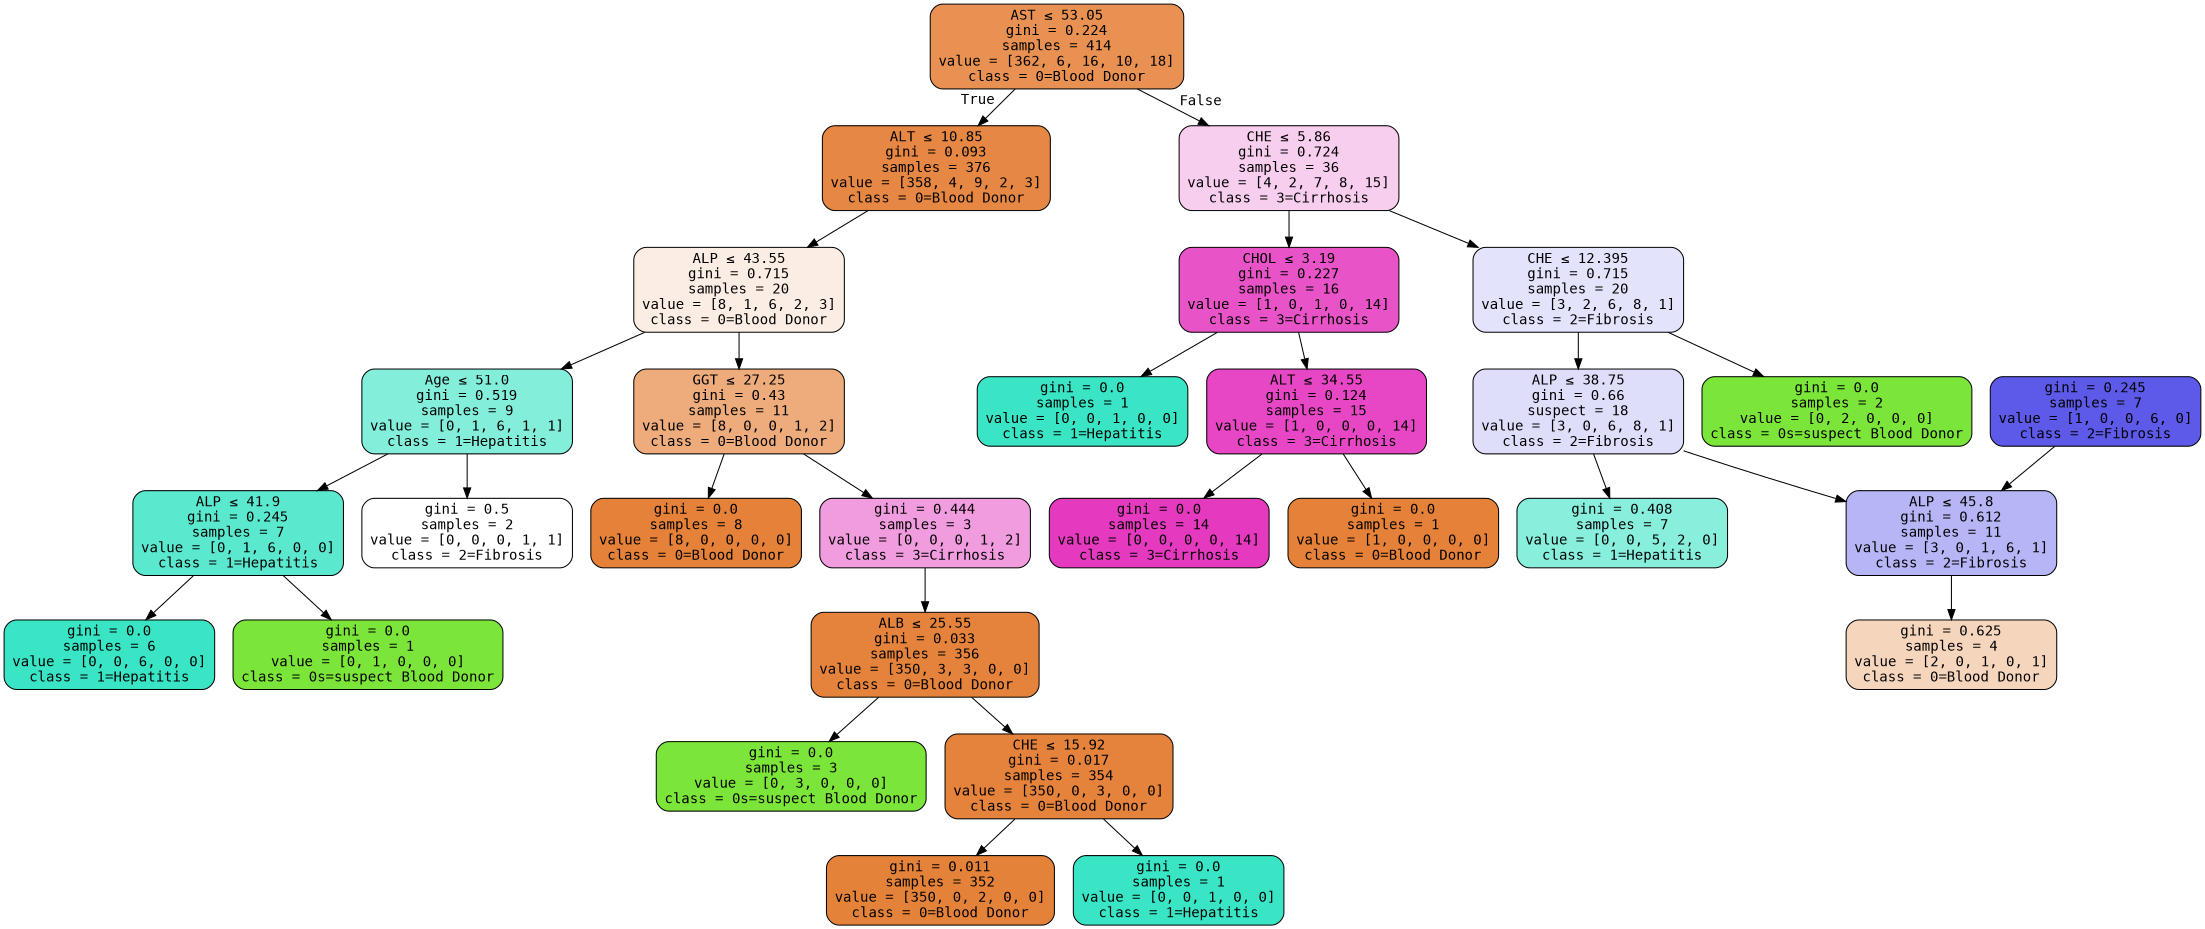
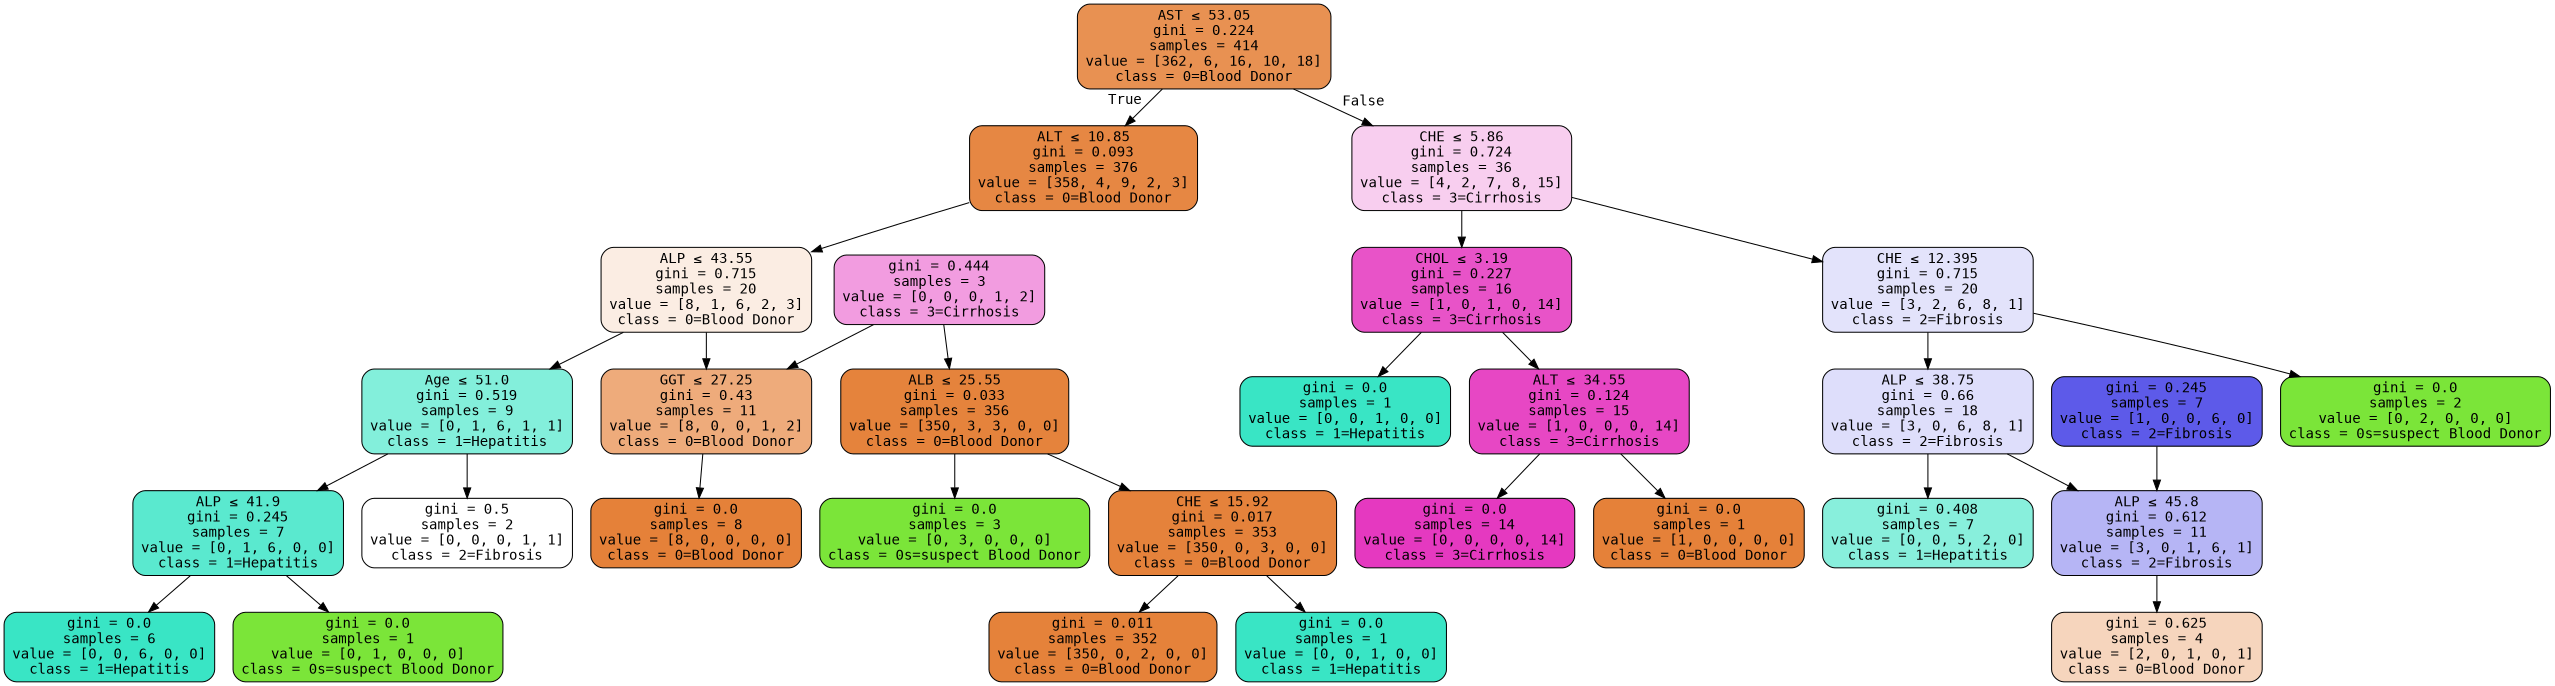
node "ALP ≤ 38.75": text "suspect = 18" -> "samples = 18"
edge "GGT ≤ 27.25" -> "gini = 0.444": reversed
node "CHE ≤ 15.92": text "samples = 354" -> "samples = 353"
